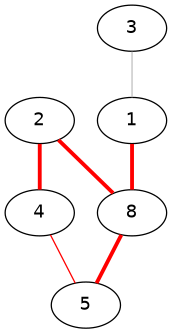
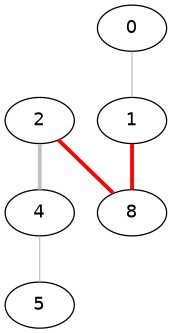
node "3": label "3" -> "0"
edge "2" -- "4": color red -> gray
edge "4" -- "5": color red -> gray
edge "8" -- "5": removed
